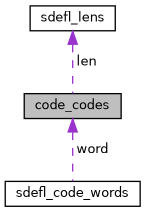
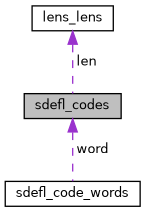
node "sdefl_lens": label "sdefl_lens" -> "lens_lens"
node "code_codes": label "code_codes" -> "sdefl_codes"
